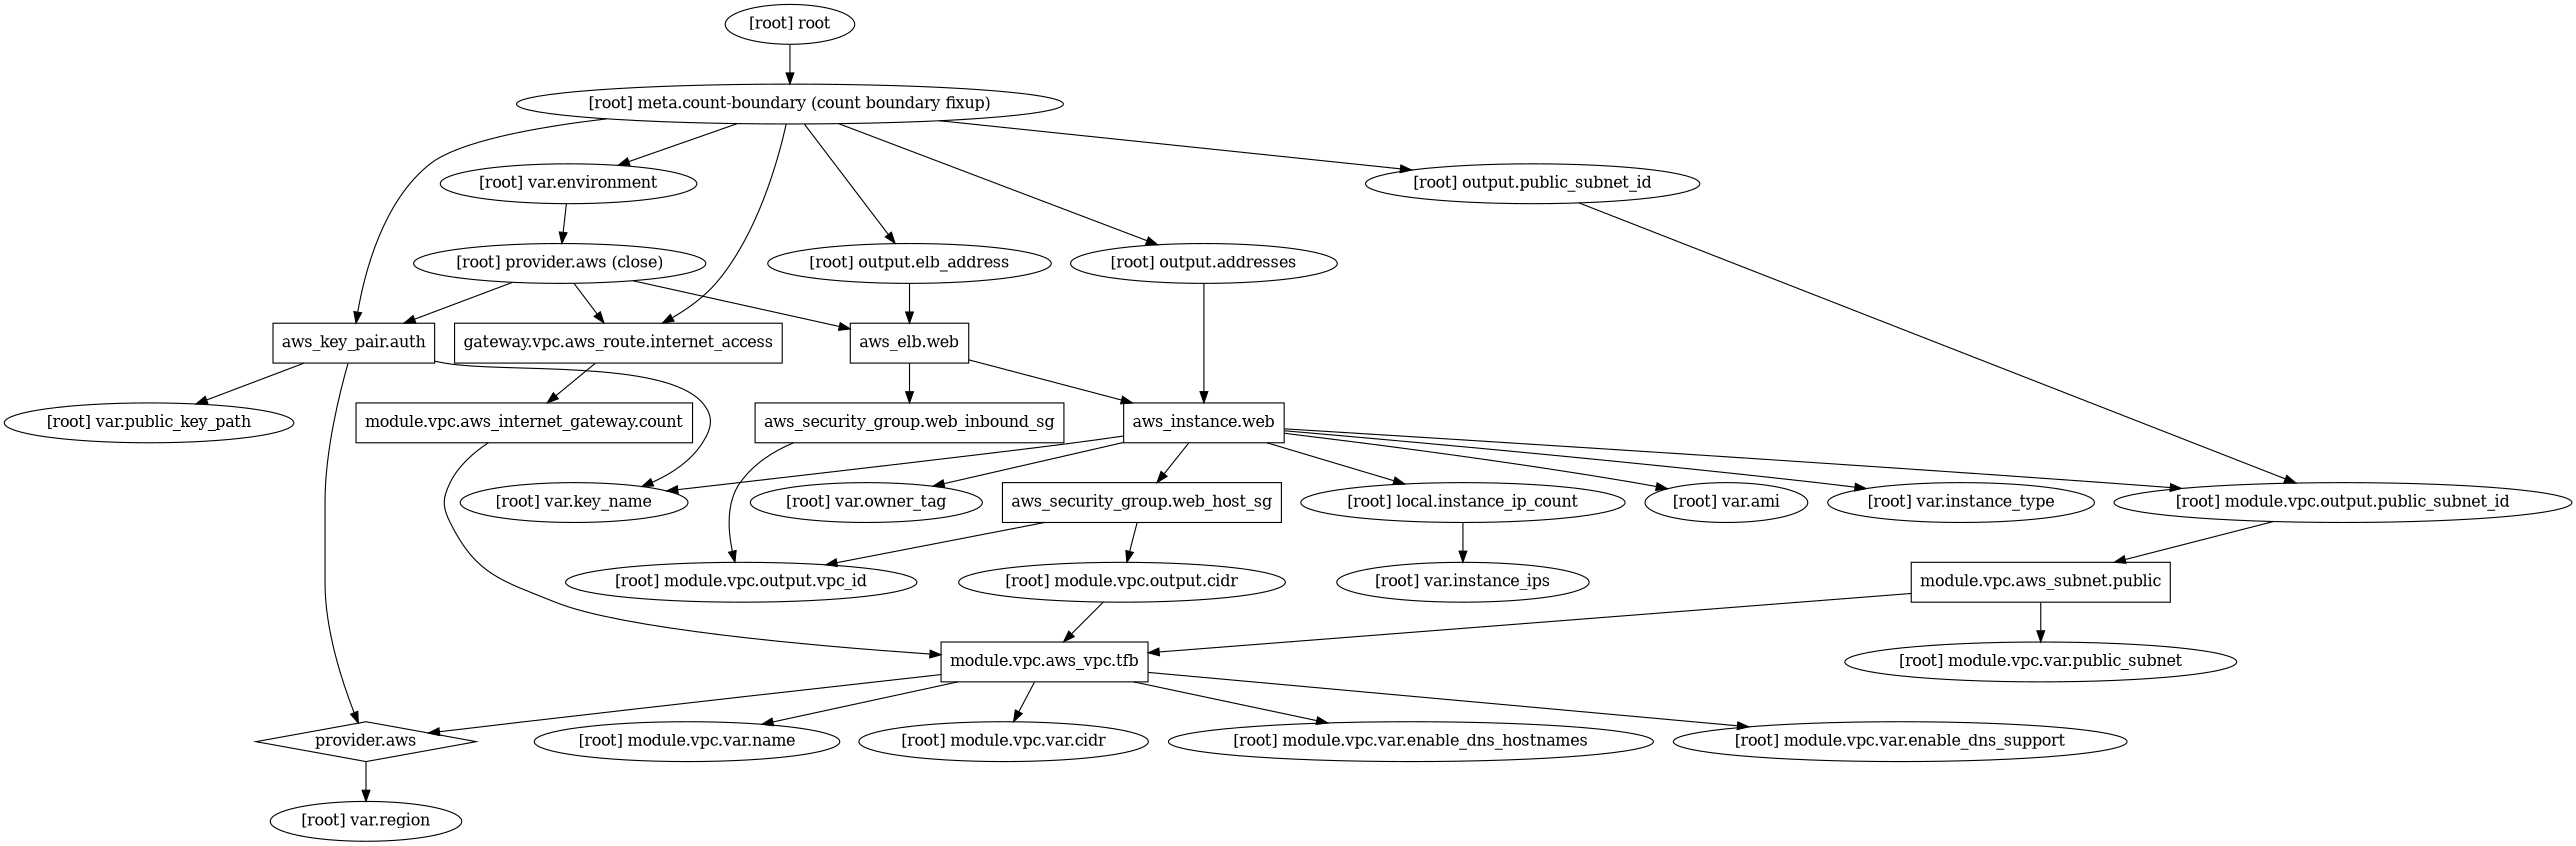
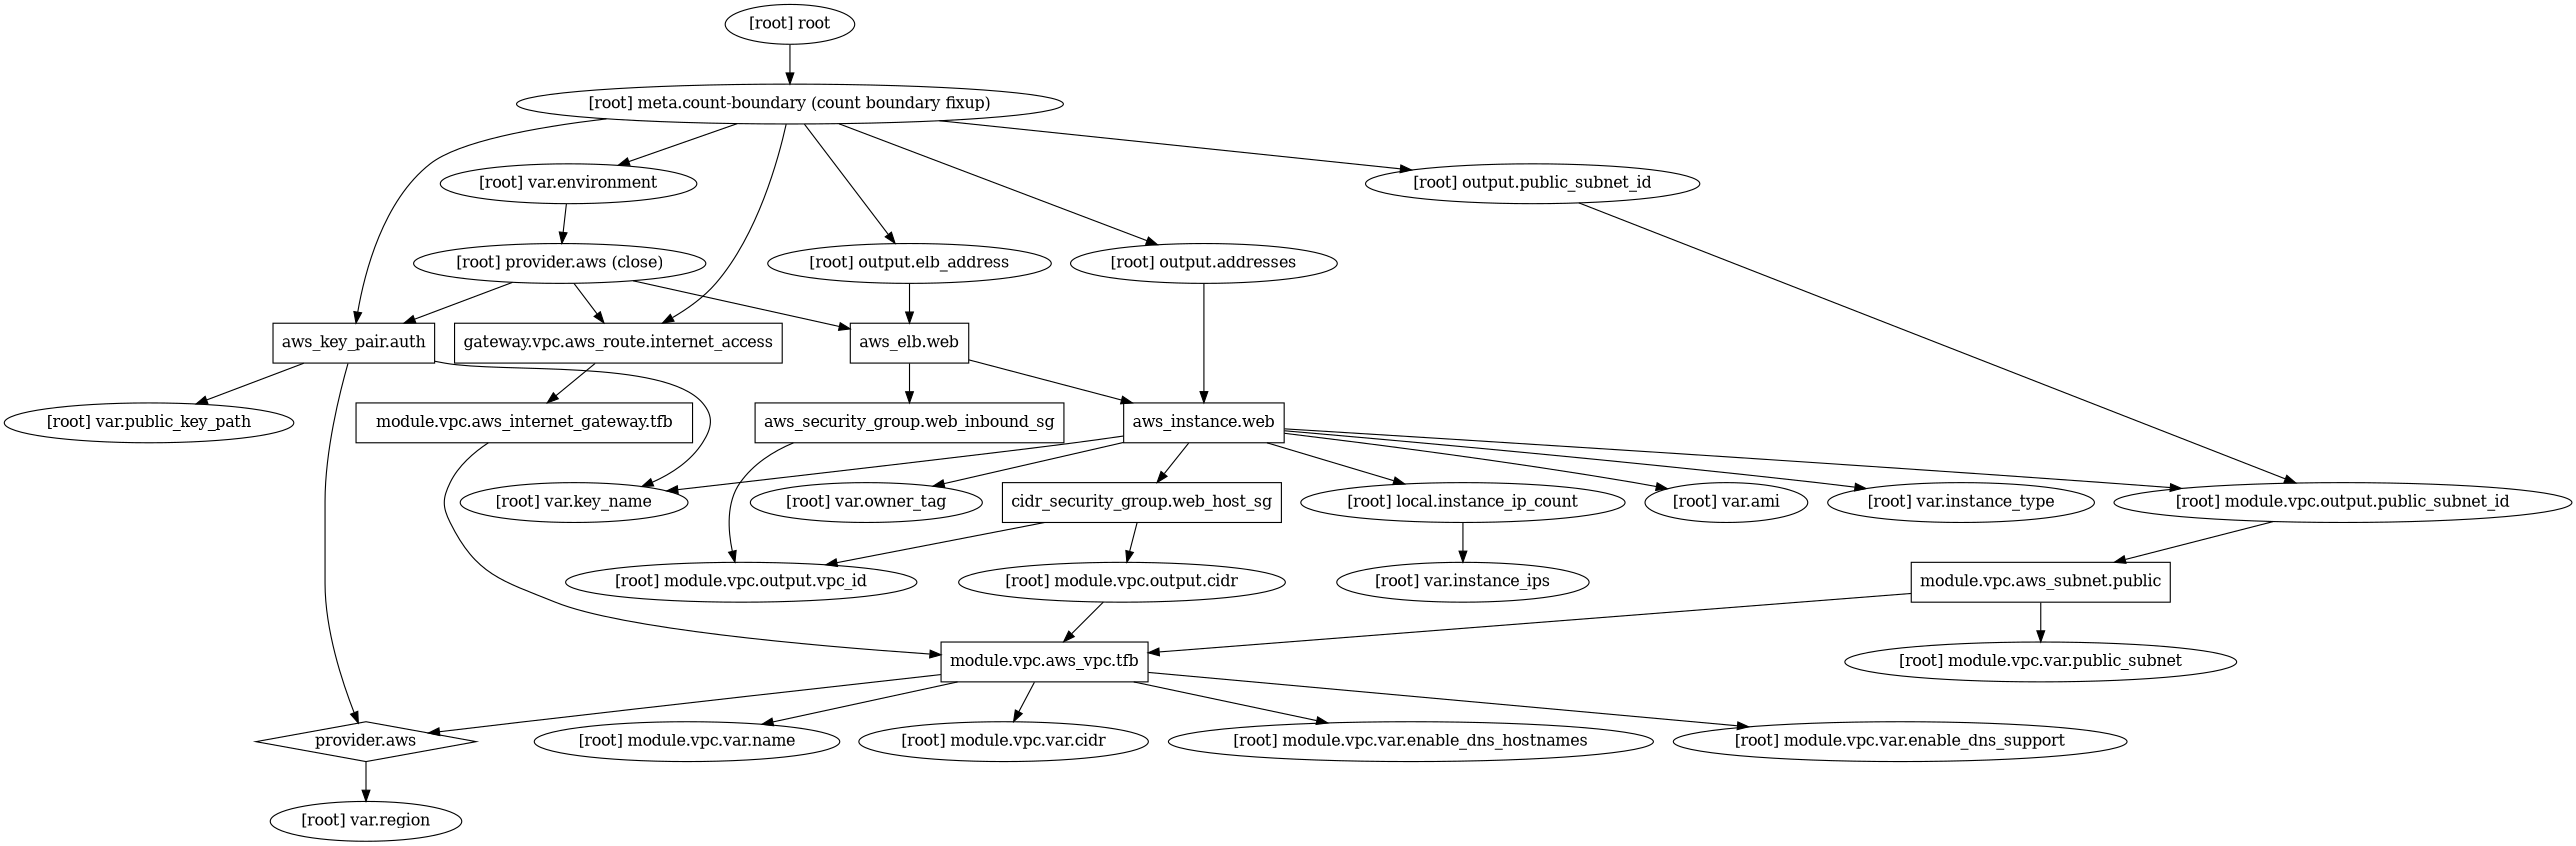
node "module.vpc.aws_internet_gateway.count": label "module.vpc.aws_internet_gateway.count" -> "module.vpc.aws_internet_gateway.tfb"
node "aws_security_group.web_host_sg": label "aws_security_group.web_host_sg" -> "cidr_security_group.web_host_sg"
